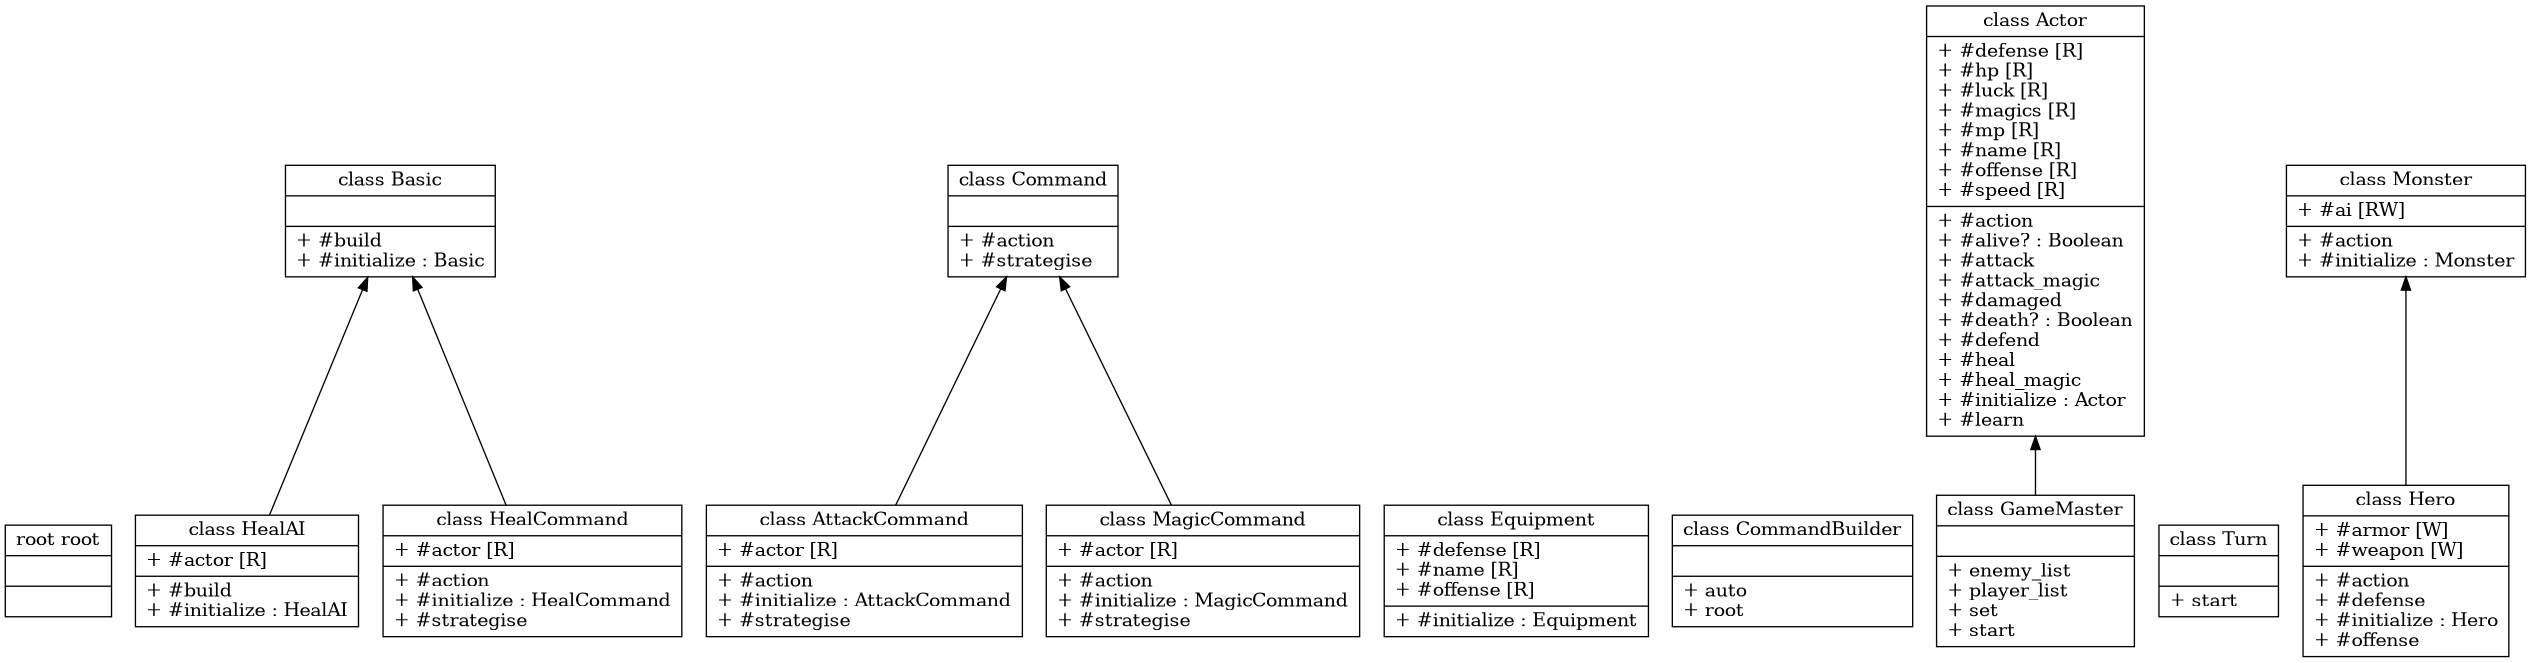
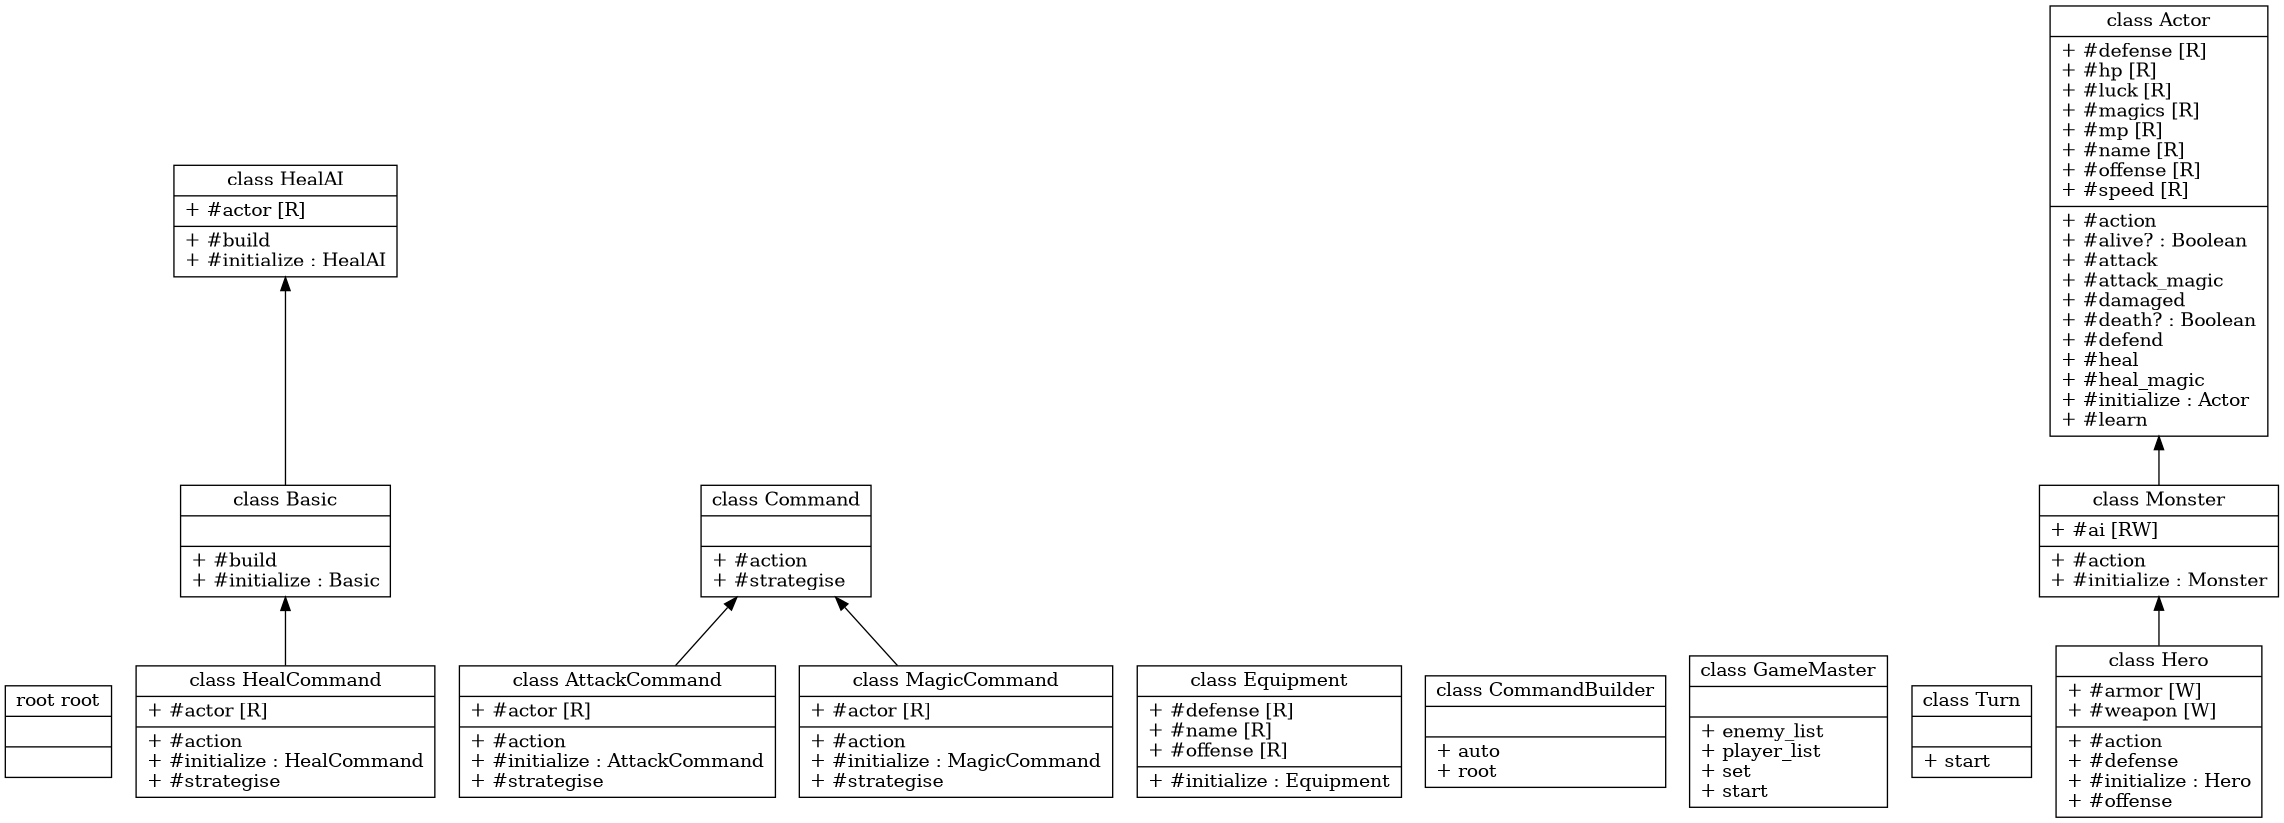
edge "class HealAI" -> "class Basic": reversed
edge "class GameMaster" -> "class Actor": now "class Monster" -> "class Actor"
